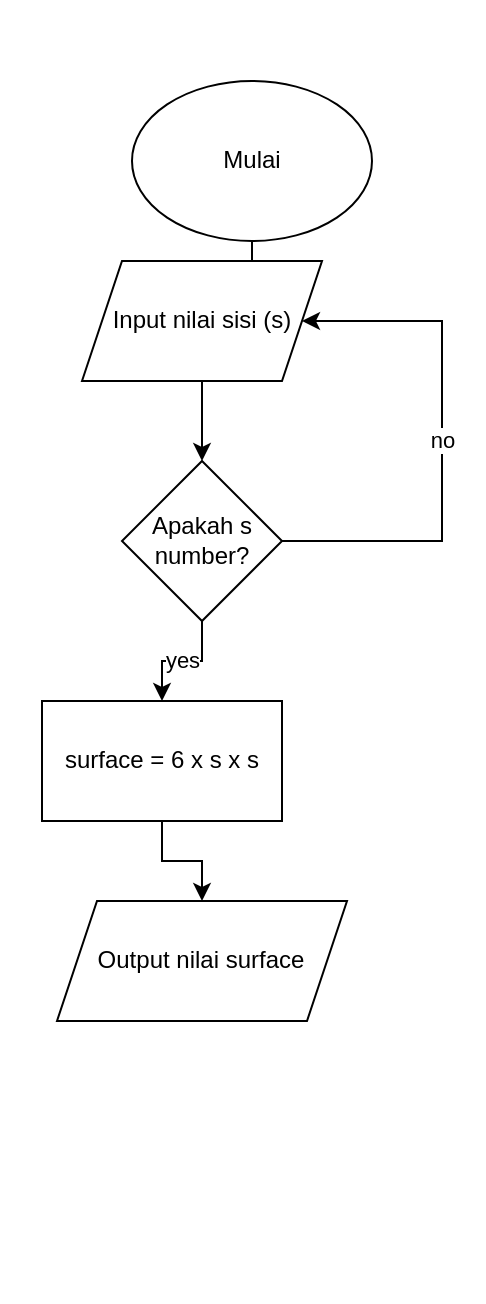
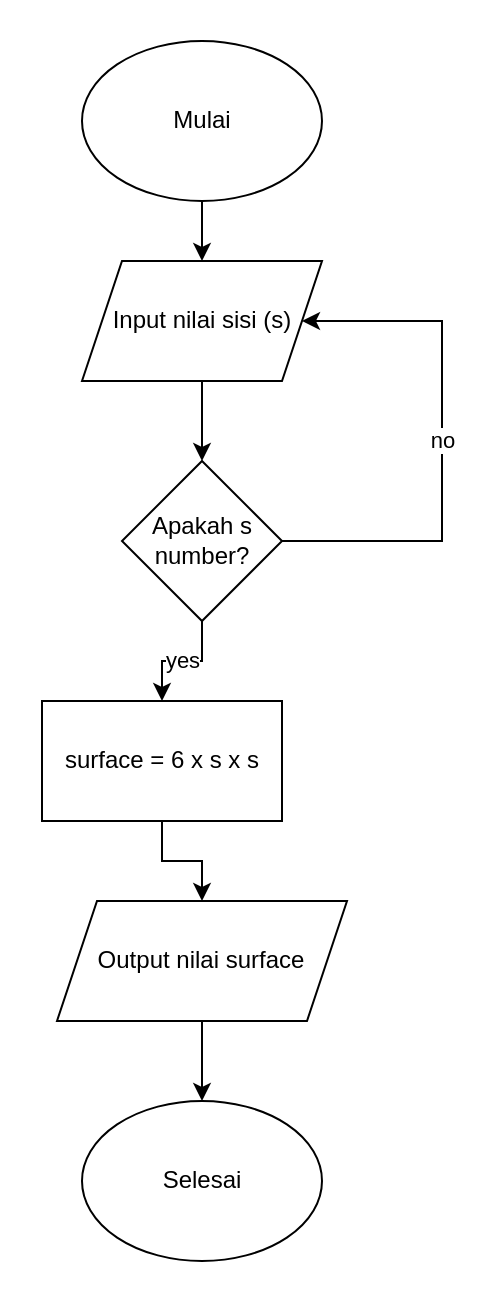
node "Mulai": moved (252, 161) -> (202, 121)
edge "Output nilai surface" -> "Selesai": added
node "Selesai": added
